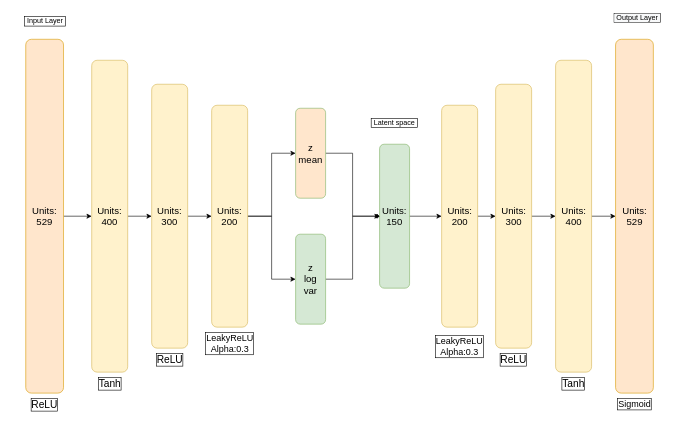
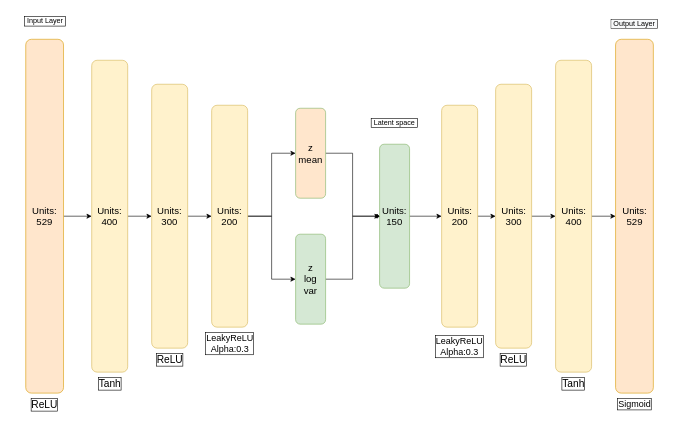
node "Output Layer": moved (638, 21) -> (635, 27)
